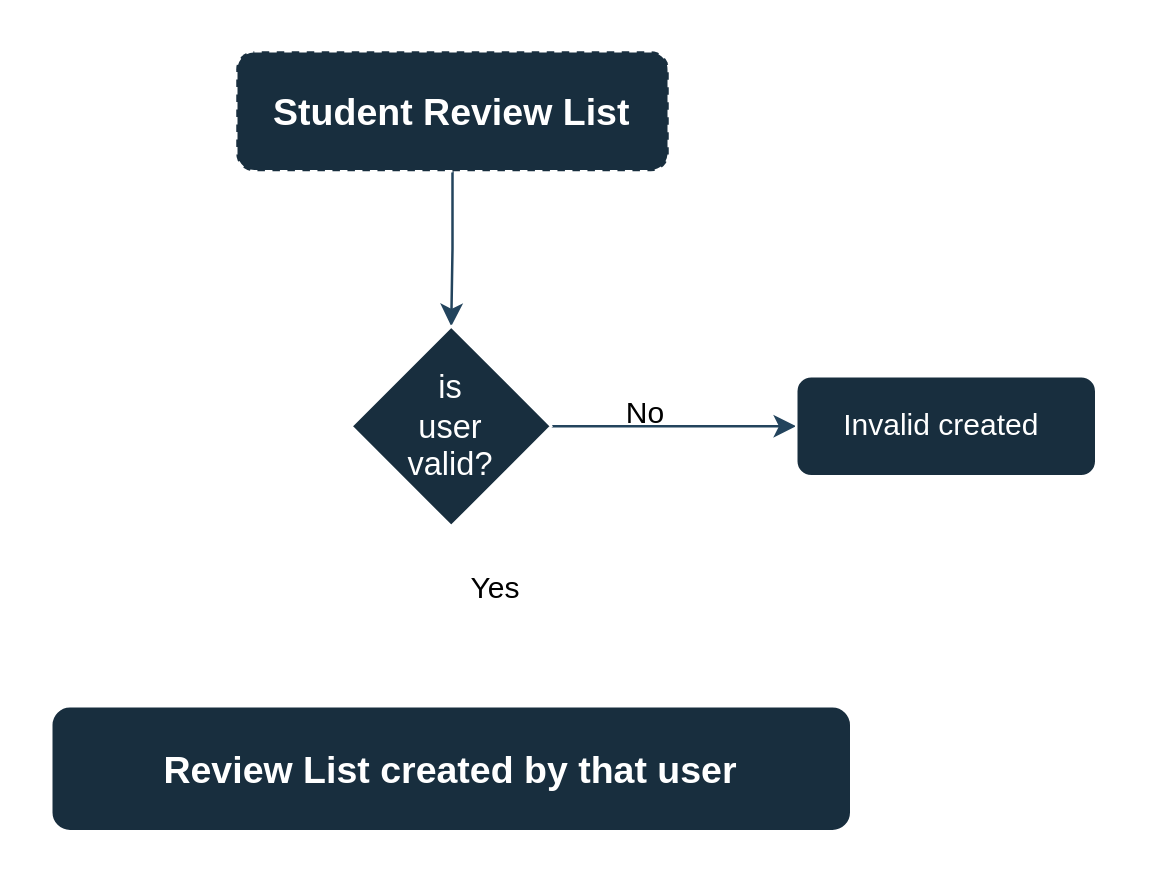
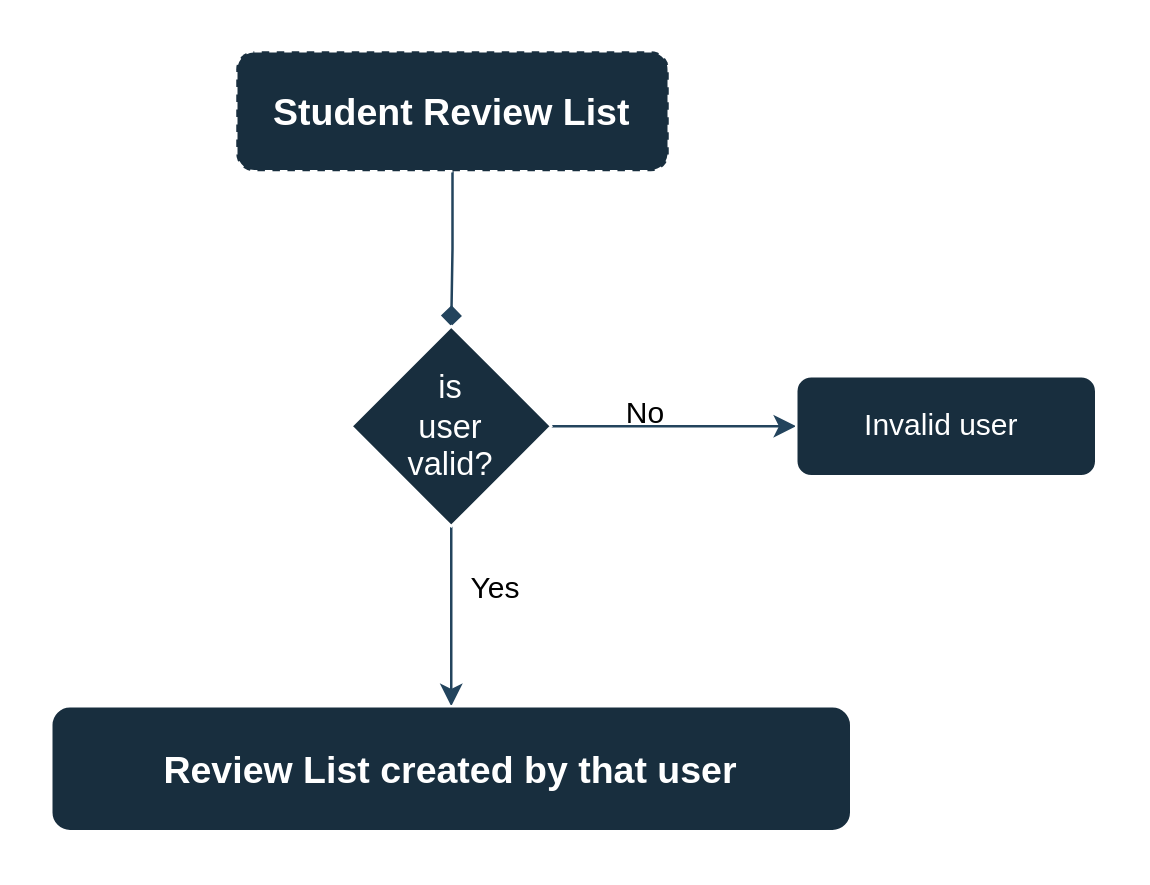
edge "Student Review List" -> "is user valid?": arrowhead classic -> diamond
node "Invalid created": label "Invalid created" -> "Invalid user"
edge "is user valid?" -> "Review List created by that user": added
